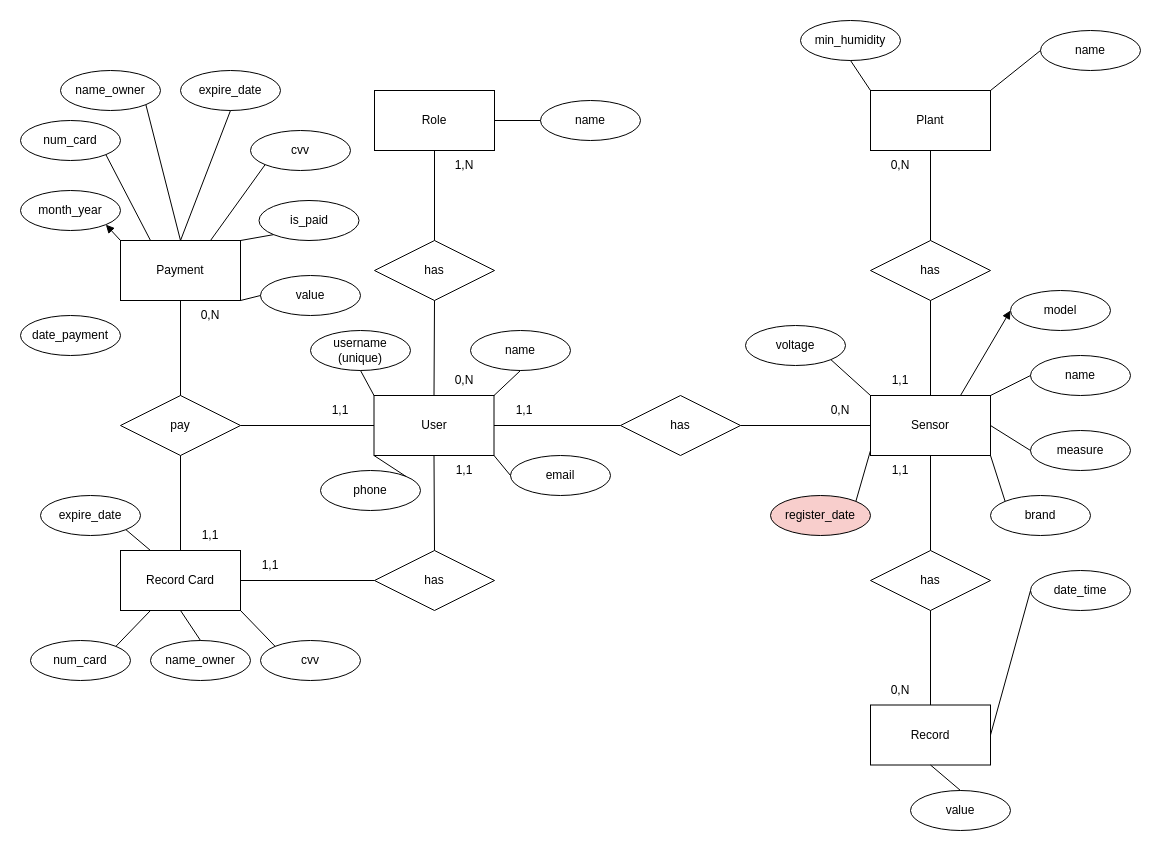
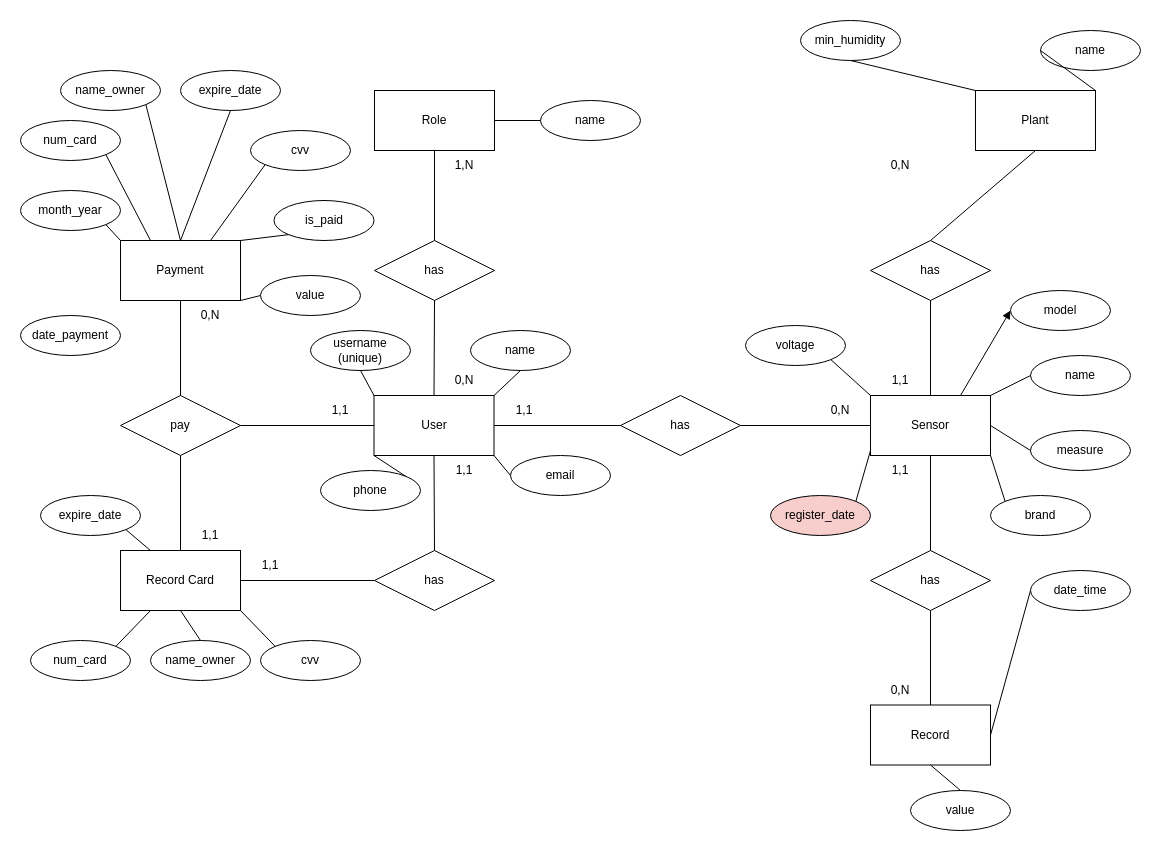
node "Plant": moved (931, 121) -> (1036, 121)
node "is_paid": moved (309, 221) -> (324, 221)
edge "Payment" -> "month_year": arrowhead block -> none
